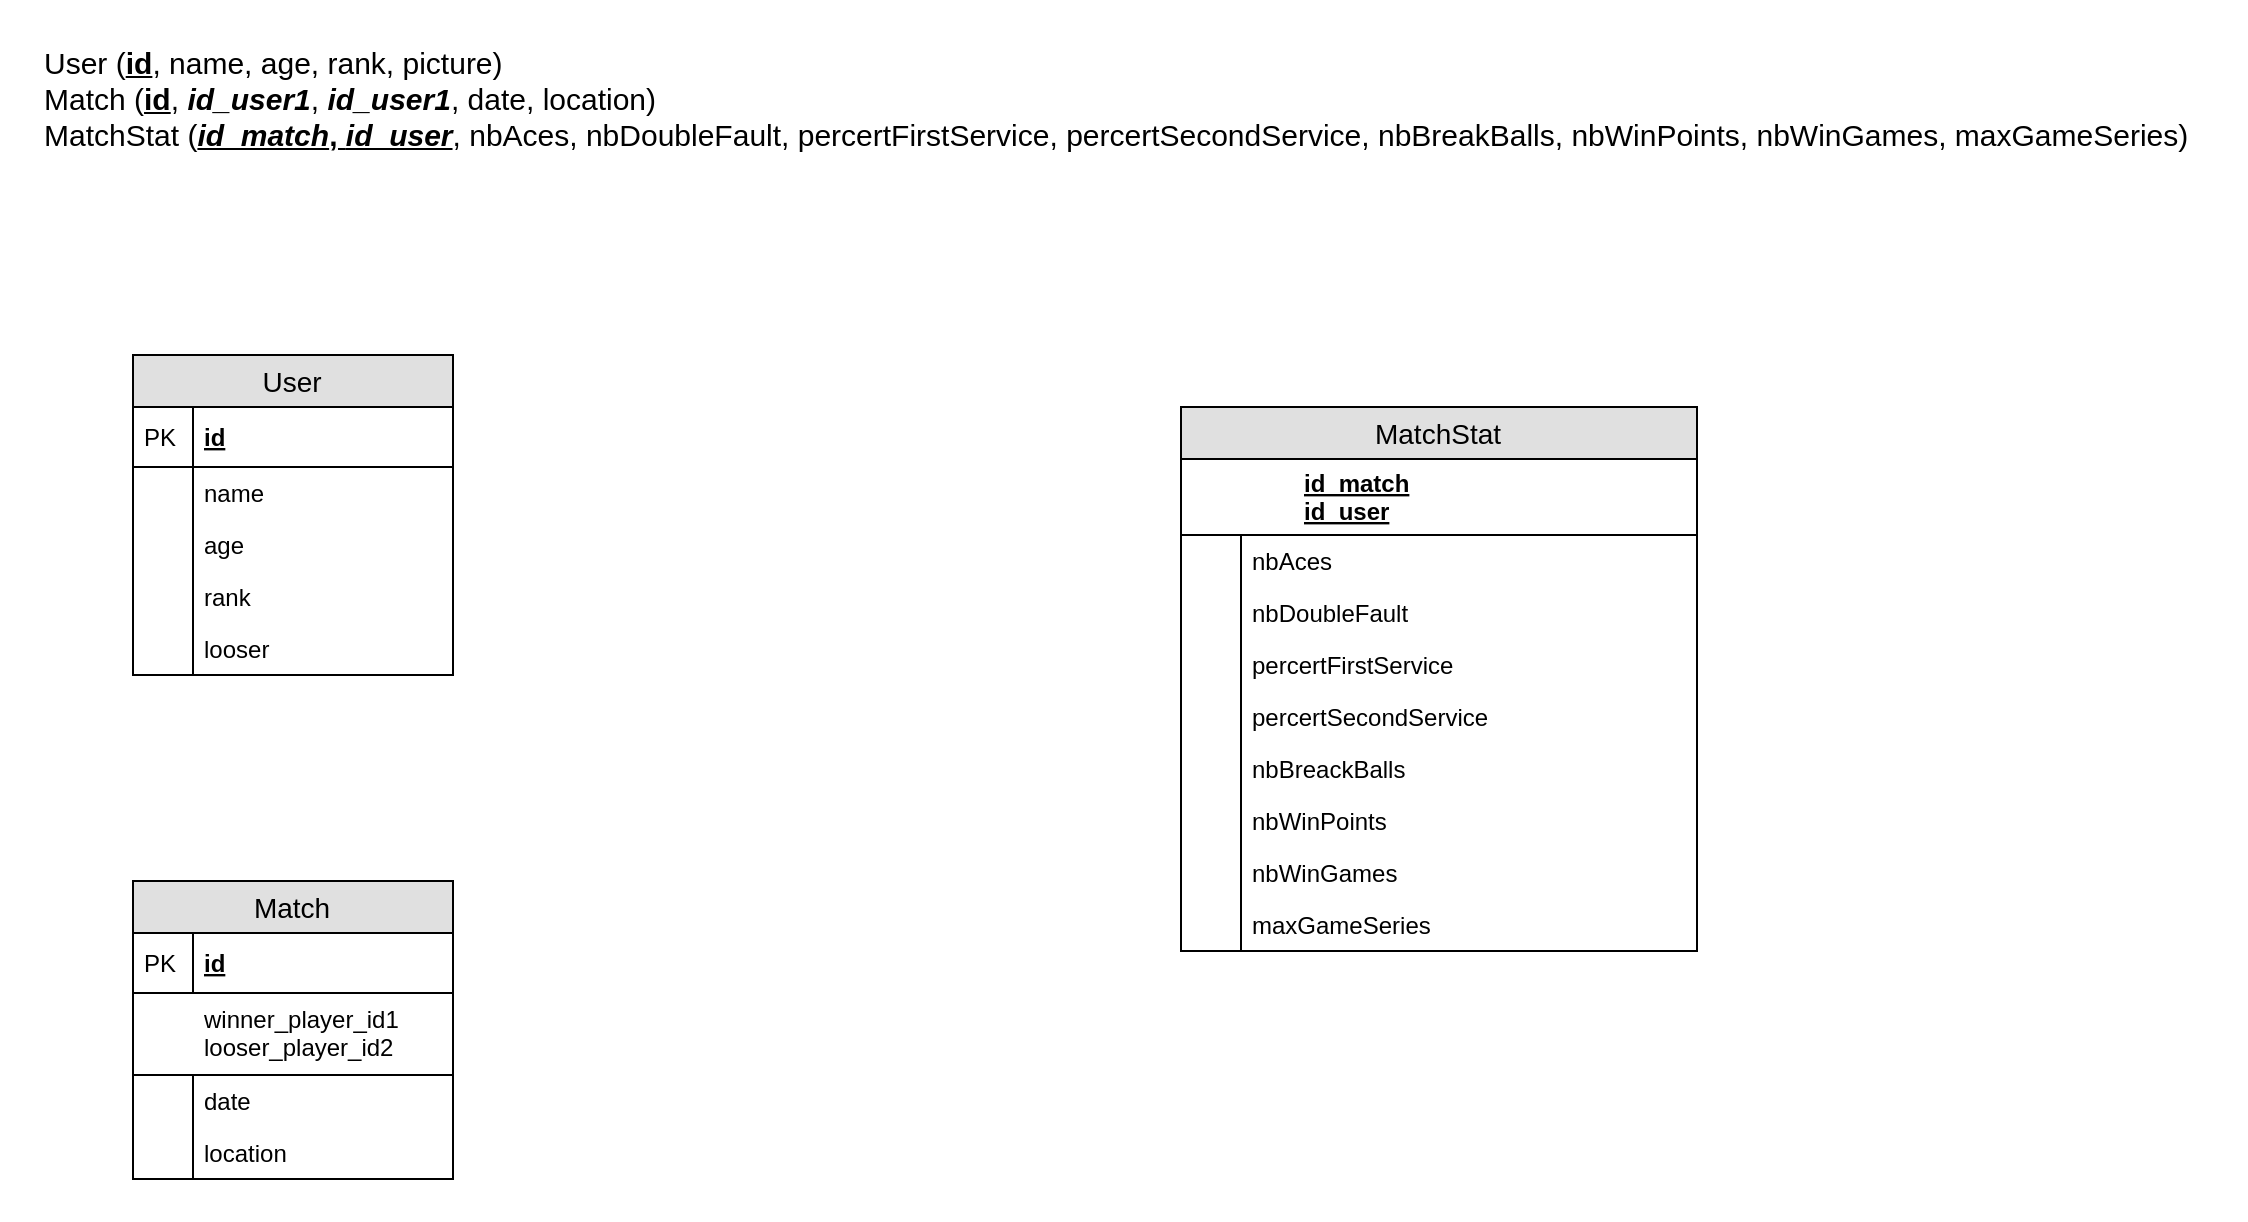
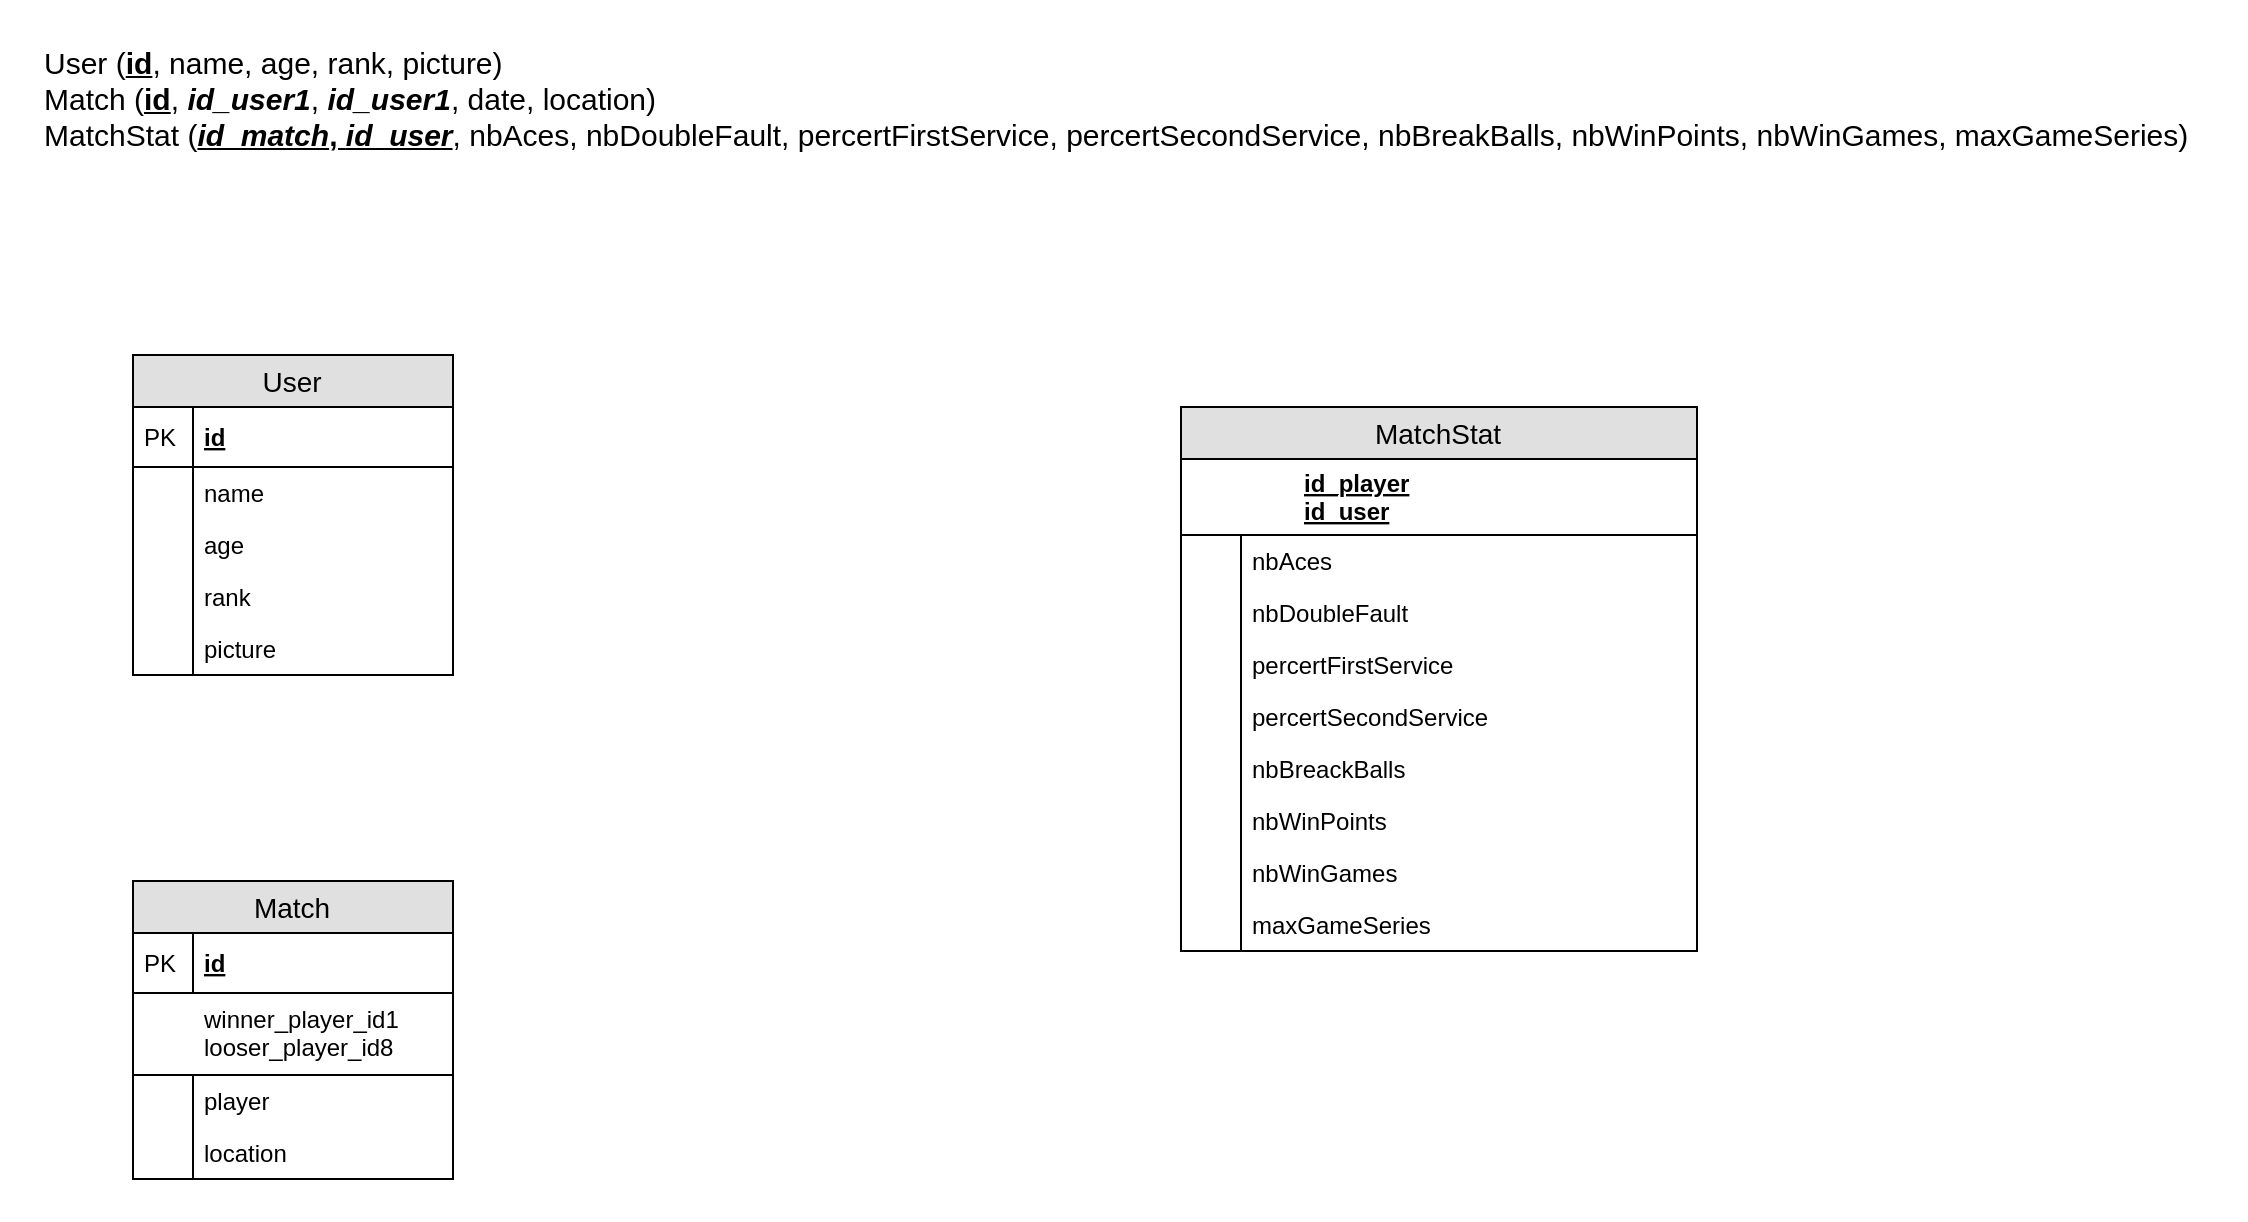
node "id_match id_user": label "id_match id_user" -> "id_player id_user"
node "looser": label "looser" -> "picture"
node "winner_player_id1 looser_player_id2": label "winner_player_id1 looser_player_id2" -> "winner_player_id1 looser_player_id8"
node "date": label "date" -> "player"
